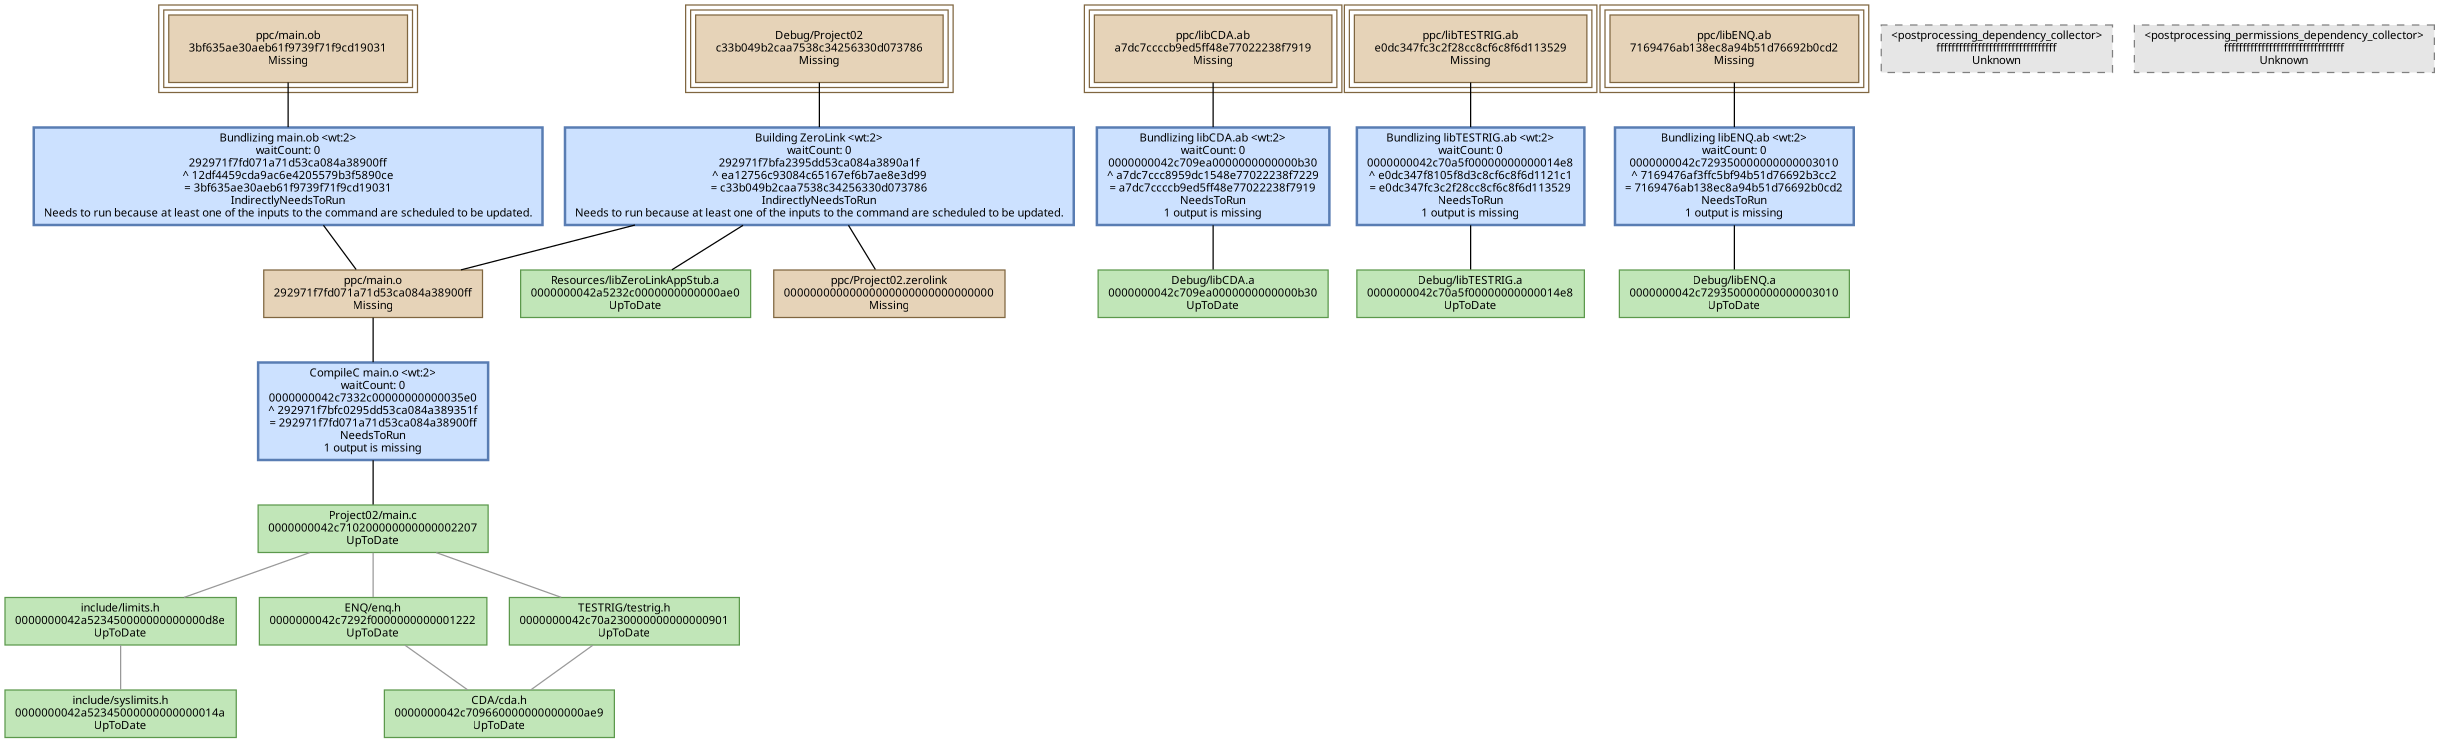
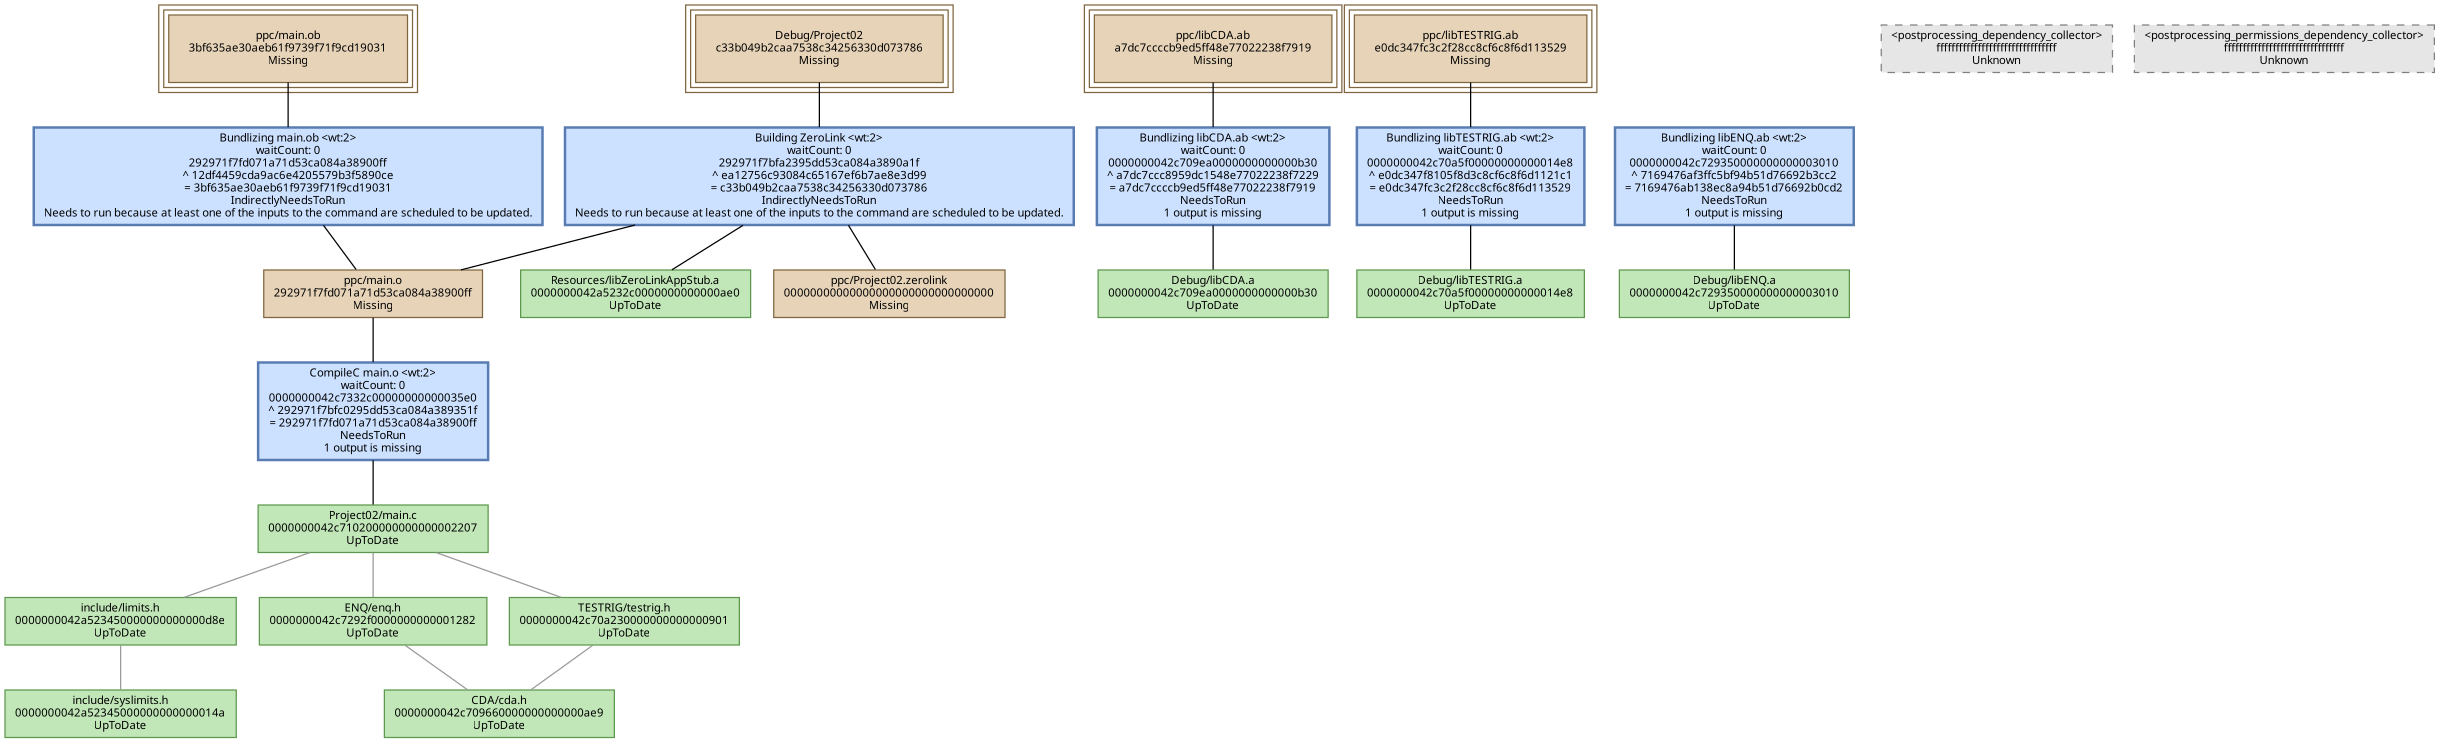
node "ppc/libENQ.ab 7169476ab138ec8a94b51d76692b0cd2 Missing": removed
node "ENQ/enq.h 0000000042c7292f0000000000001222 UpToDate": label "ENQ/enq.h 0000000042c7292f0000000000001222 UpToDate" -> "ENQ/enq.h 0000000042c7292f0000000000001282 UpToDate"
